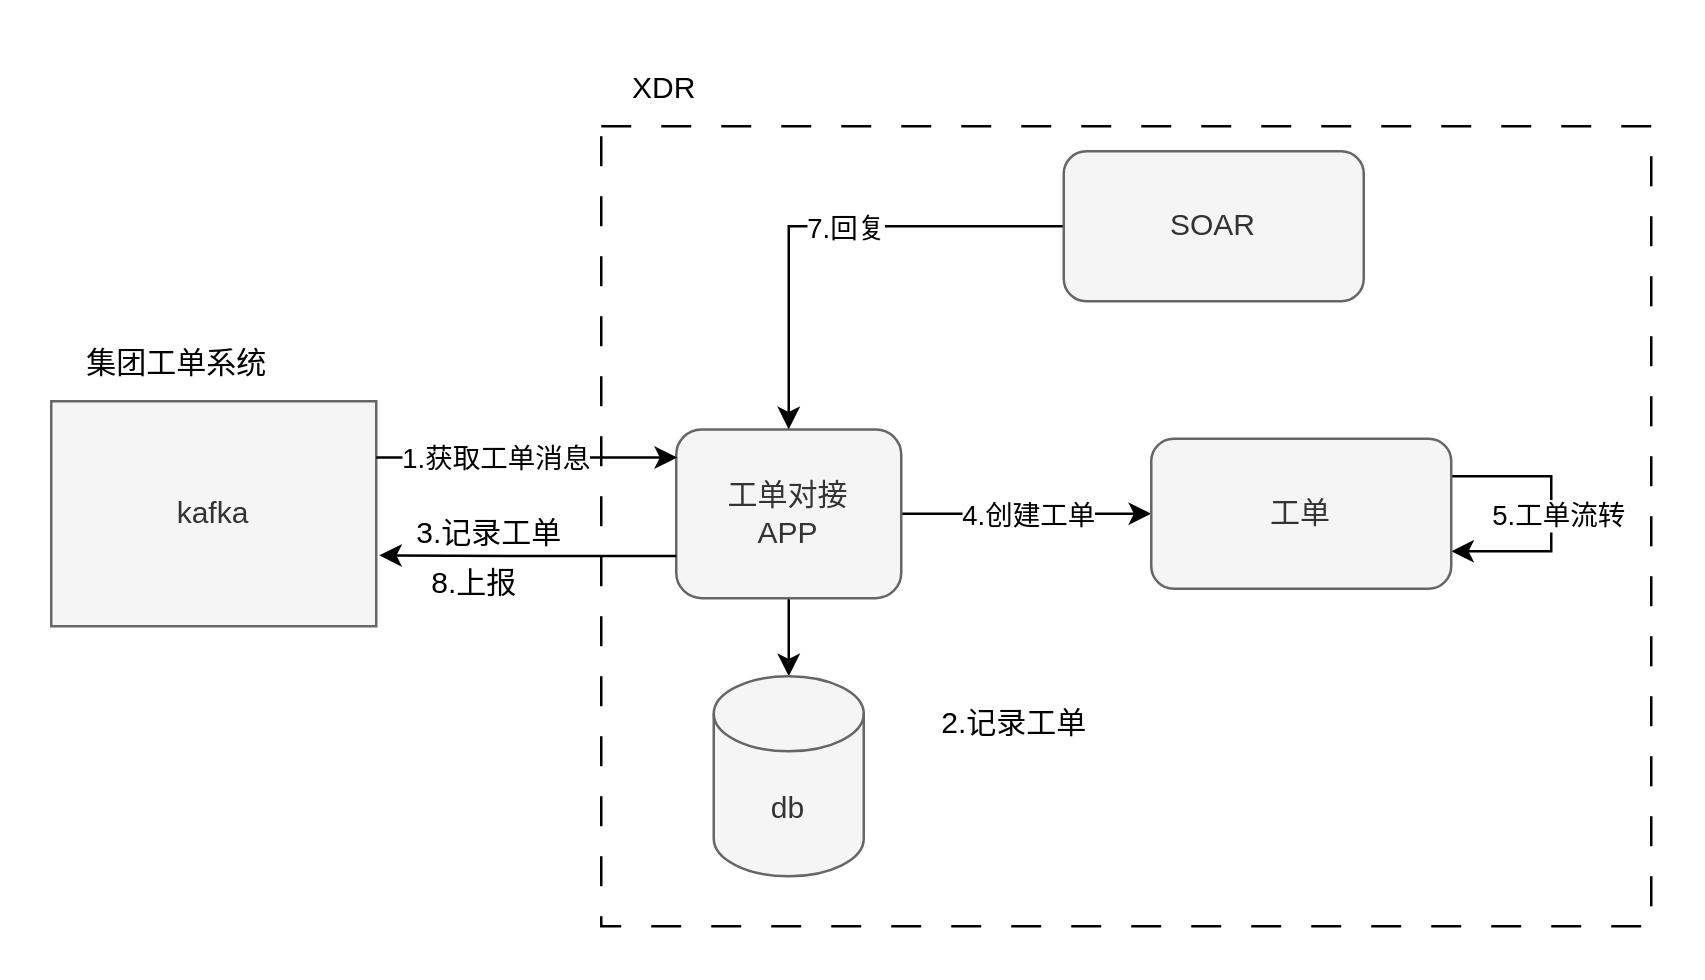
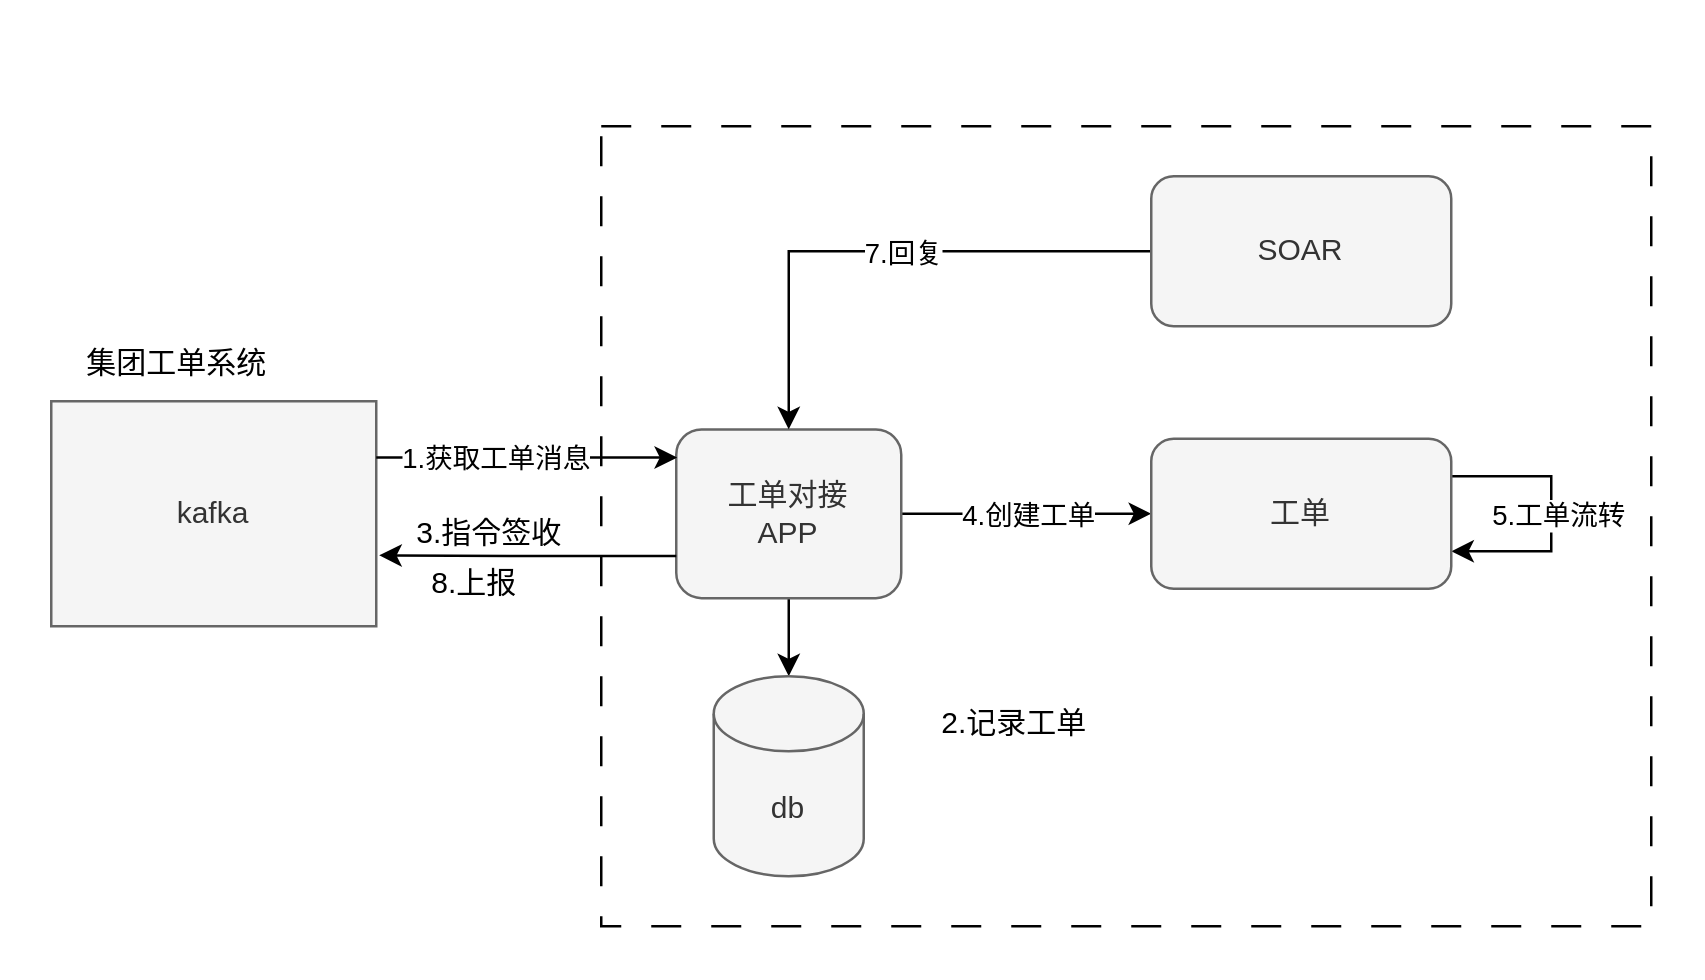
node "XDR": removed
node "SOAR": moved (1214, 226) -> (1301, 251)
node "3.记录工单": label "3.记录工单" -> "3.指令签收"
